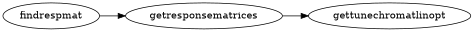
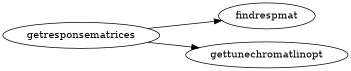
edge "findrespmat" -> "getresponsematrices": reversed
